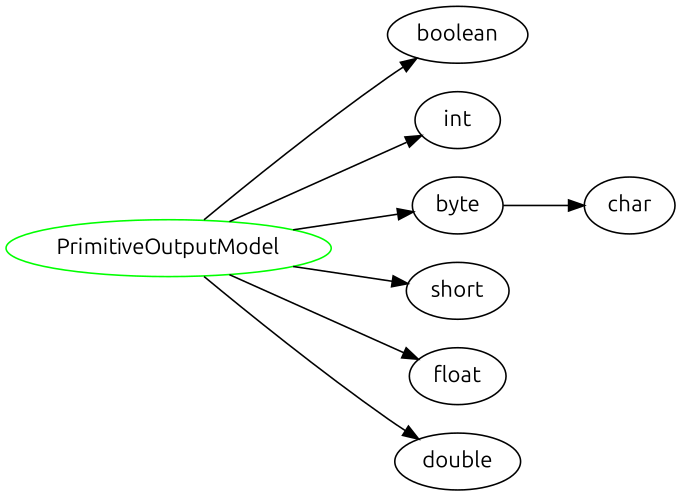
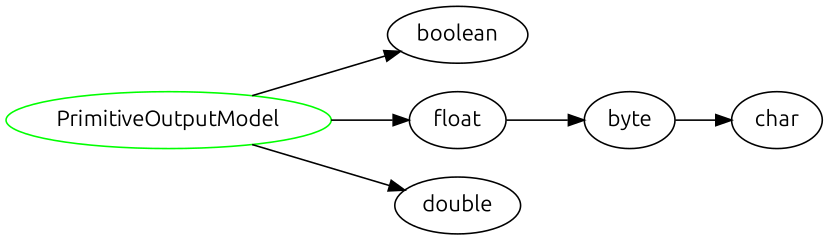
node "int": removed
edge "PrimitiveOutputModel" -> "byte": now "float" -> "byte"
node "short": removed
